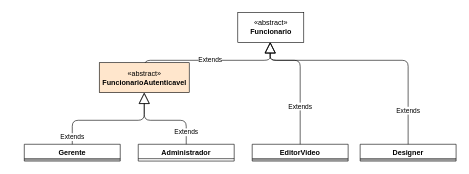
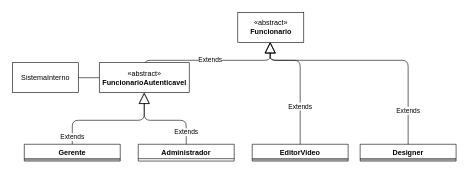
node "SistemaInterno": added
edge "SistemaInterno" -- "«abstract» FuncionarioAutenticavel": added
node "«abstract» FuncionarioAutenticavel": fillcolor #ffe6cc -> #ffffff
